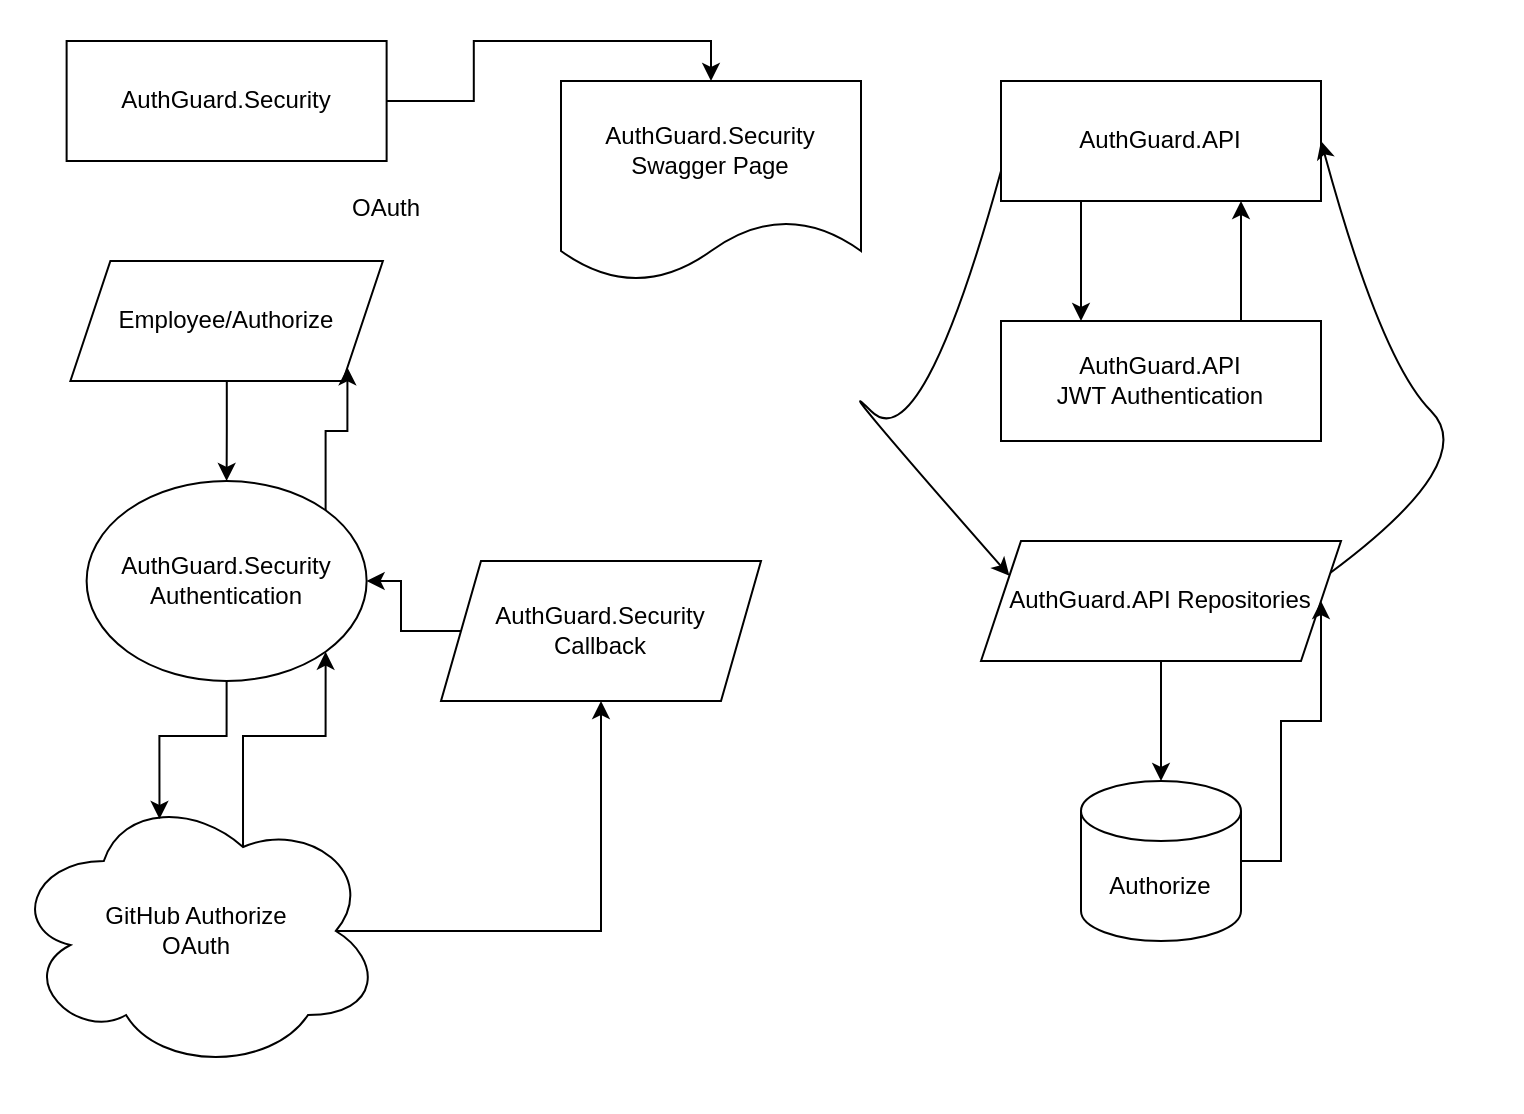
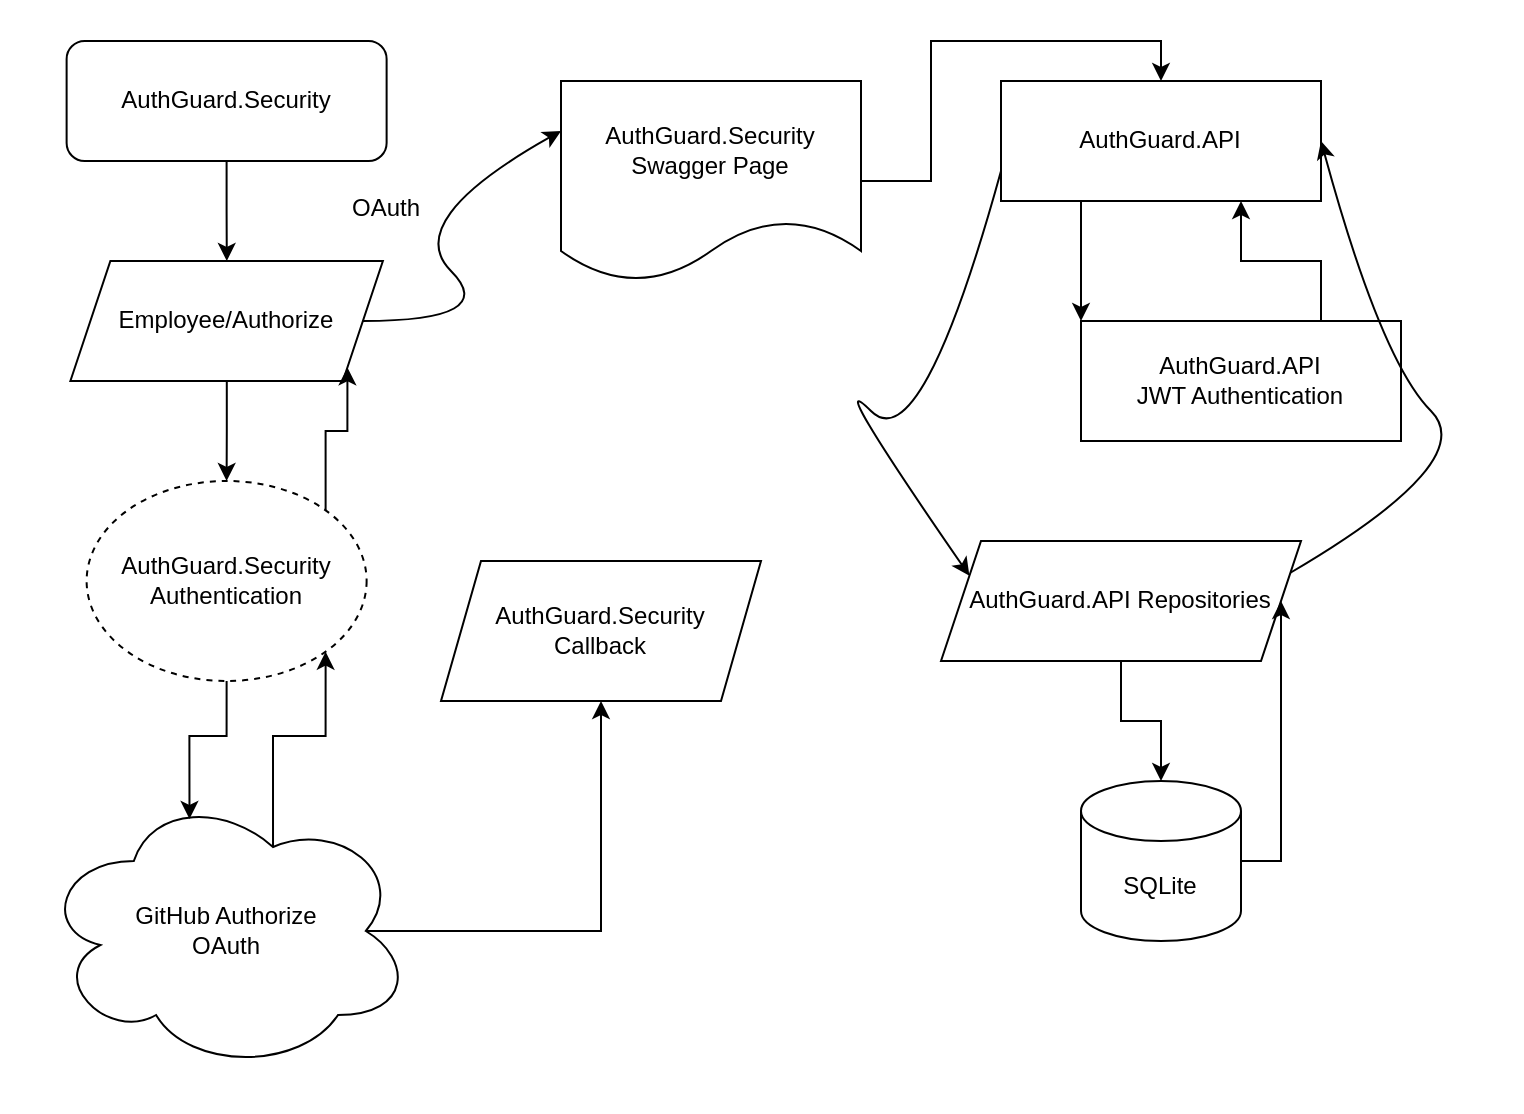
edge "AuthGuard.Security" -> "AuthGuard.Security Swagger Page": removed
edge "AuthGuard.Security Swagger Page" -> "AuthGuard.API": added
node "AuthGuard.Security": shape rectangle -> rounded rectangle
edge "AuthGuard.Security" -> "Employee/Authorize": added
edge "Employee/Authorize" -> "AuthGuard.Security Swagger Page": added
node "AuthGuard.API JWT Authentication": moved (1161, 381) -> (1241, 381)
node "AuthGuard.Security Authentication": style solid -> dashed
node "AuthGuard.API Repositories": moved (1161, 601) -> (1121, 601)
edge "AuthGuard.Security Callback" -> "AuthGuard.Security Authentication": removed
node "Authorize": label "Authorize" -> "SQLite"
node "GitHub Authorize OAuth": moved (197, 931) -> (227, 931)
